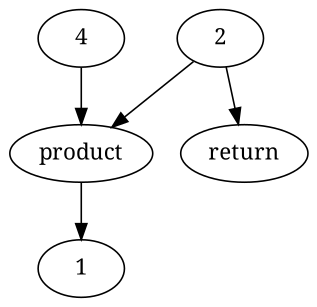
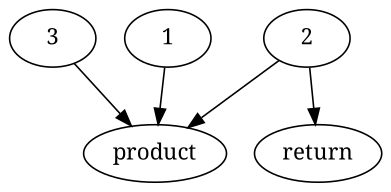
node "4": label "4" -> "3"
edge "product" -> "1": reversed
